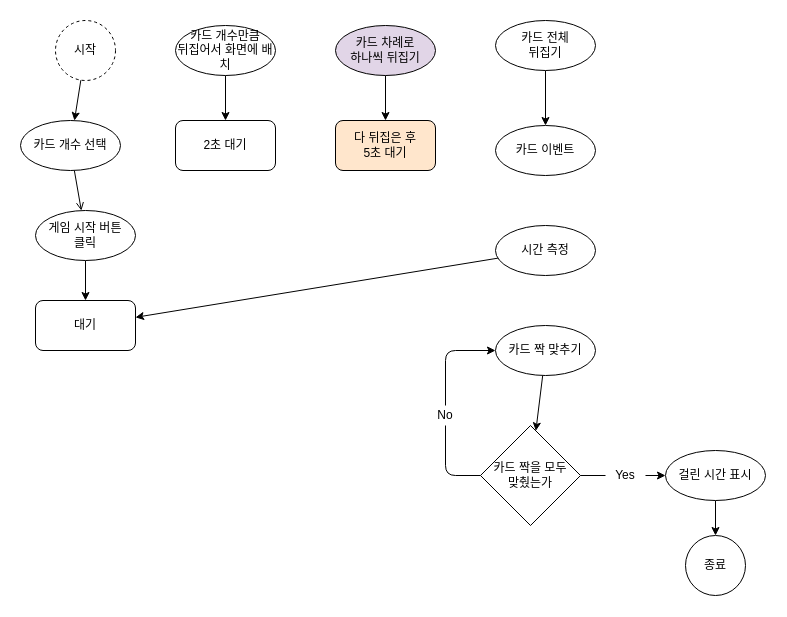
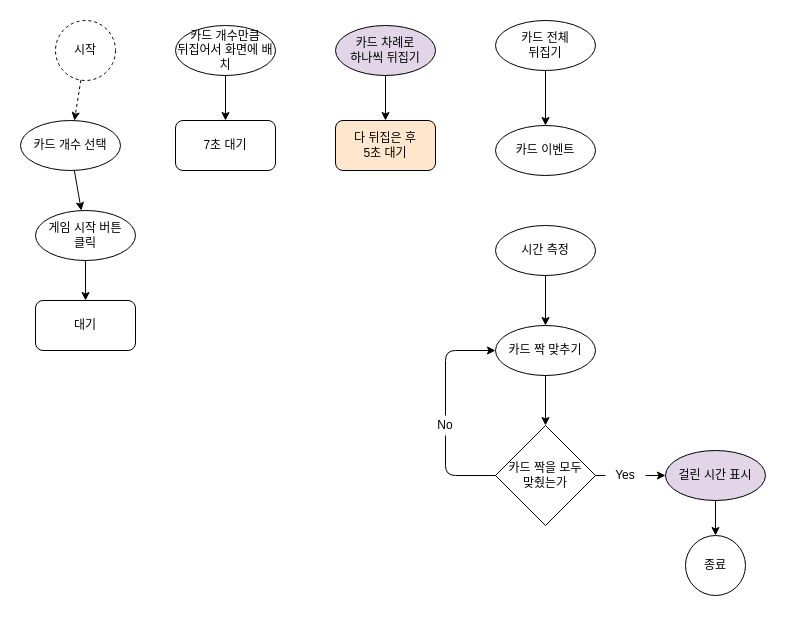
edge "시작" -> "카드 개수 선택": style solid -> dashed
node "2초 대기": label "2초 대기" -> "7초 대기"
edge "카드 개수 선택" -> "게임 시작 버튼 클릭": arrowhead open -> classic
edge "시간 측정" -> "대기": now "시간 측정" -> "카드 짝 맞추기"
node "No": moved (446, 416) -> (446, 426)
node "카드 짝을 모두 맞췄는가": moved (531, 476) -> (546, 476)
node "걸린 시간 표시": fillcolor #ffffff -> #e1d5e7
